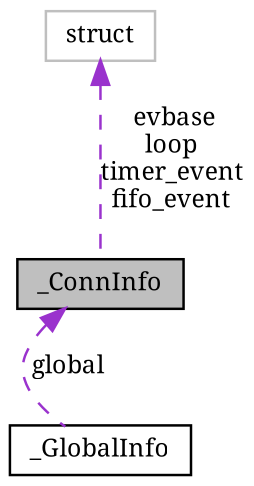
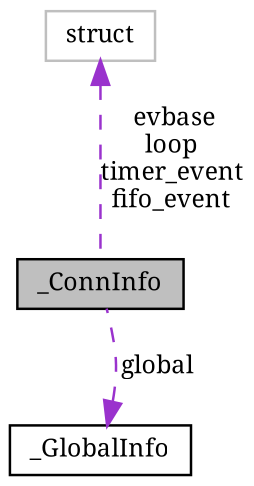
edge "_GlobalInfo" -> "_ConnInfo": reversed
